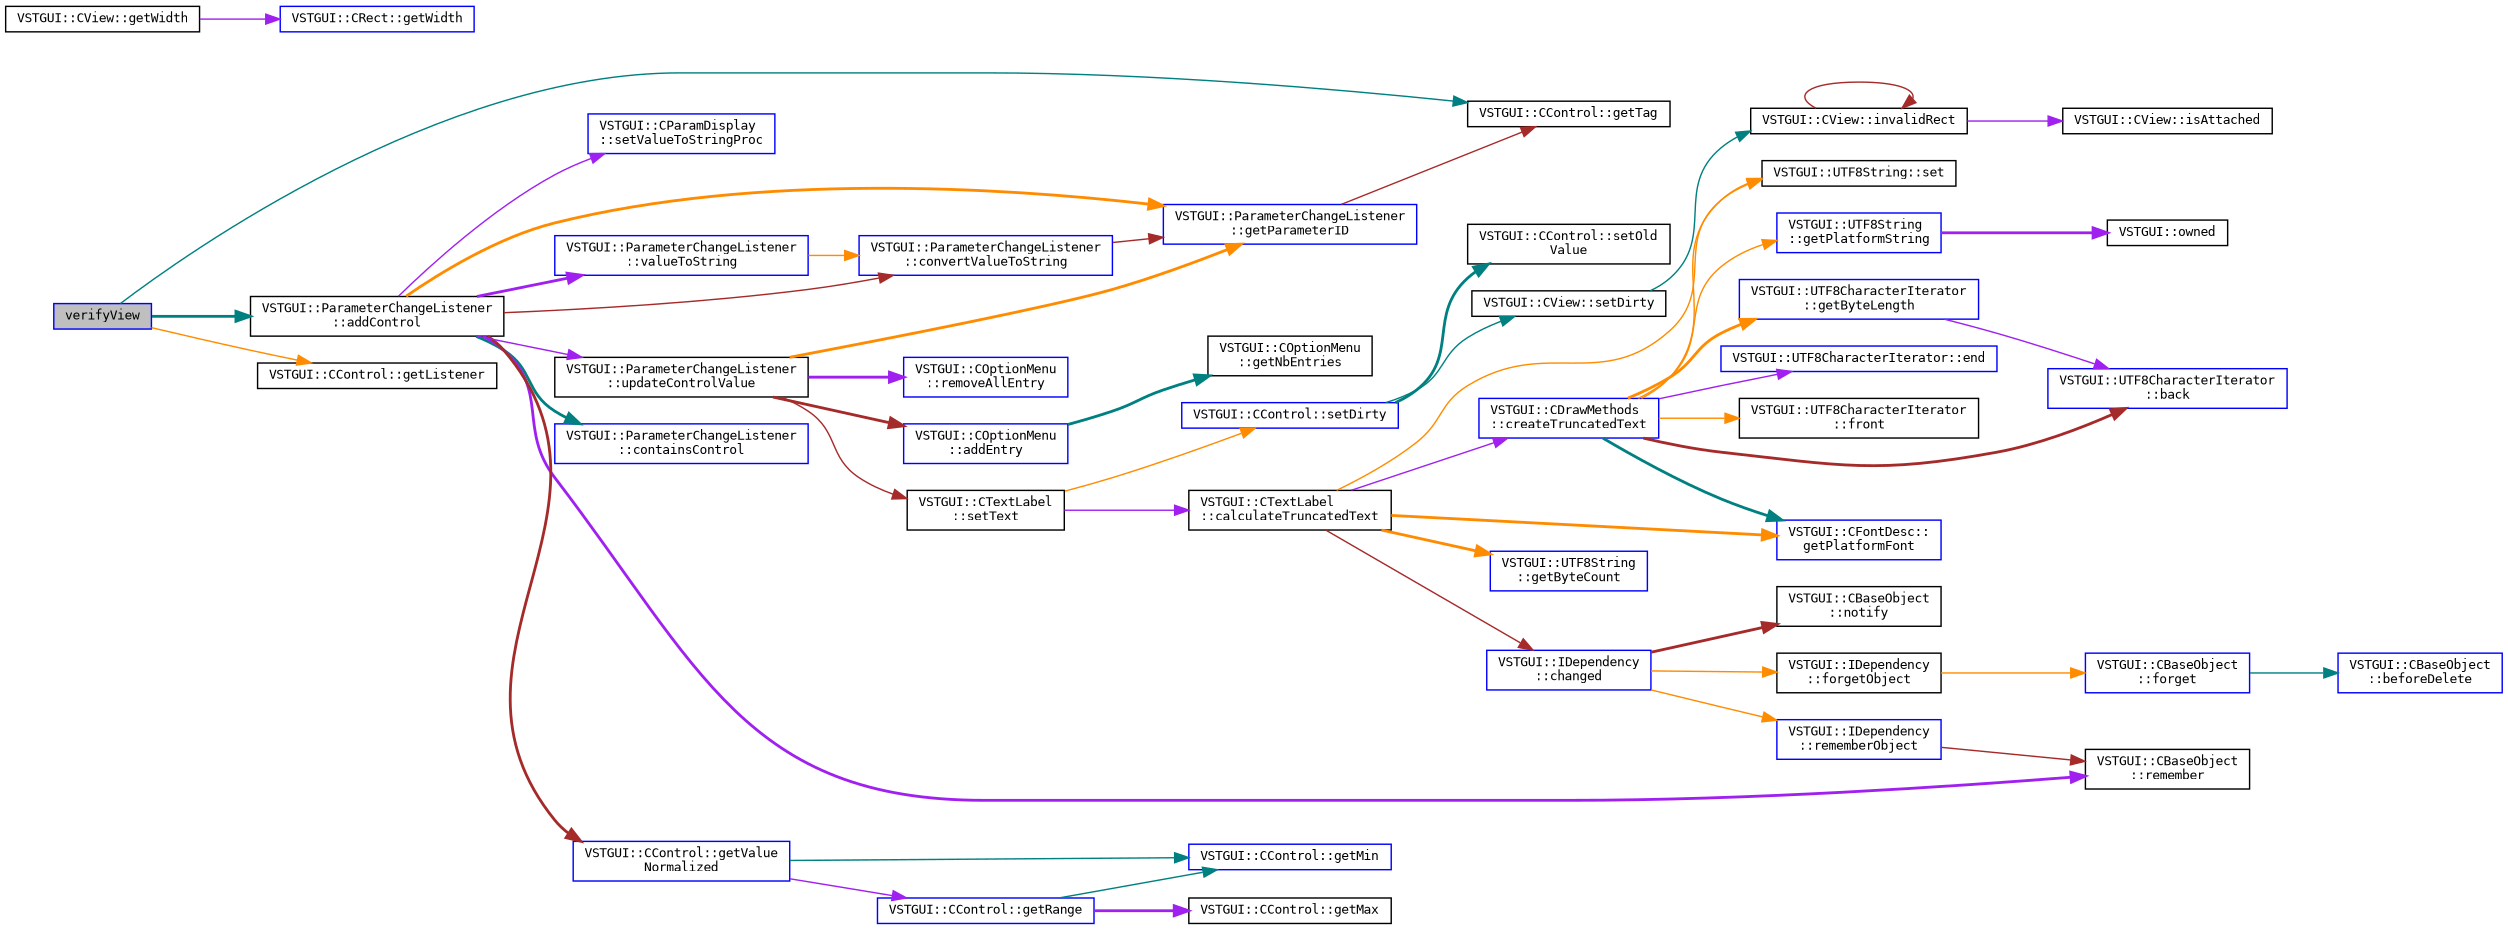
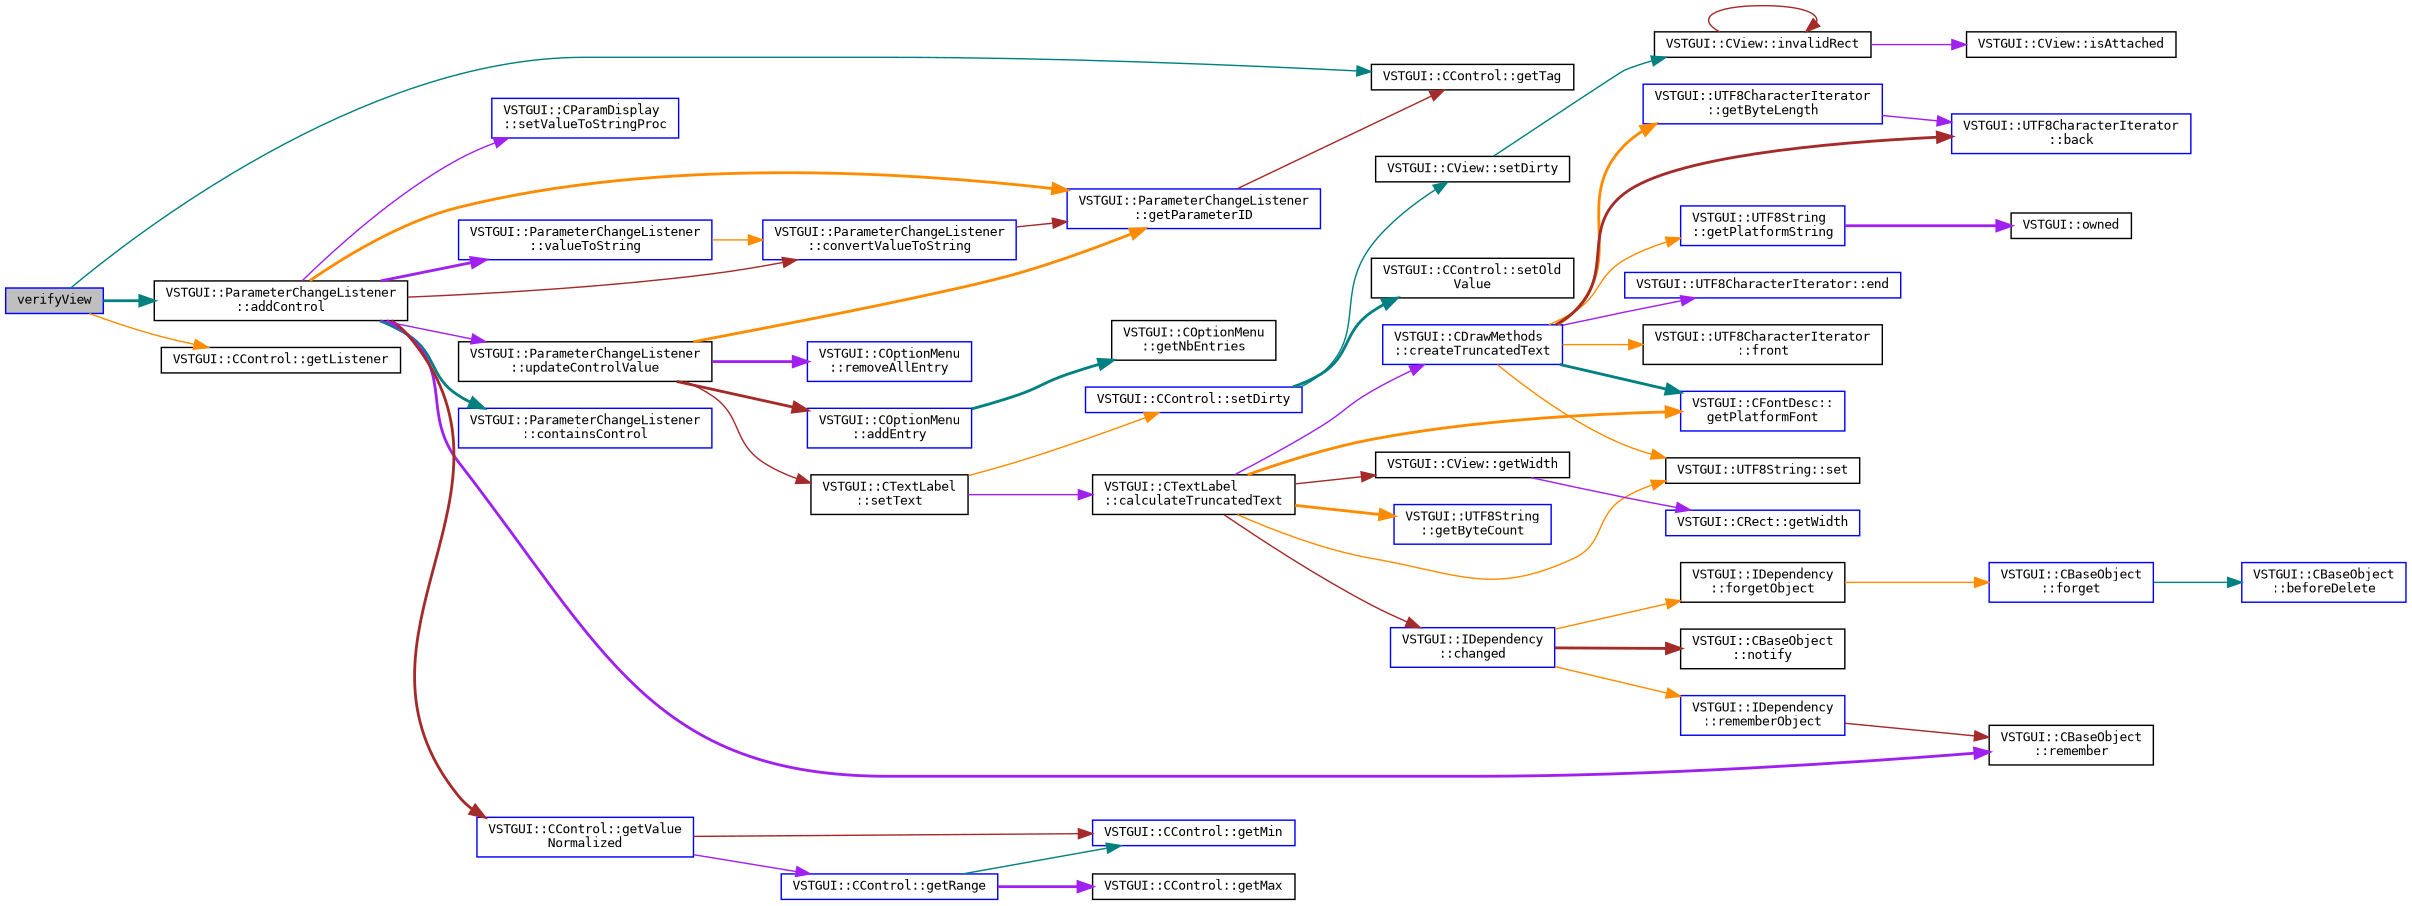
edge "VSTGUI::CTextLabel ::calculateTruncatedText" -> "VSTGUI::CView::getWidth": added
edge "VSTGUI::CControl::getValue Normalized" -> "VSTGUI::CControl::getMin": color teal -> brown
